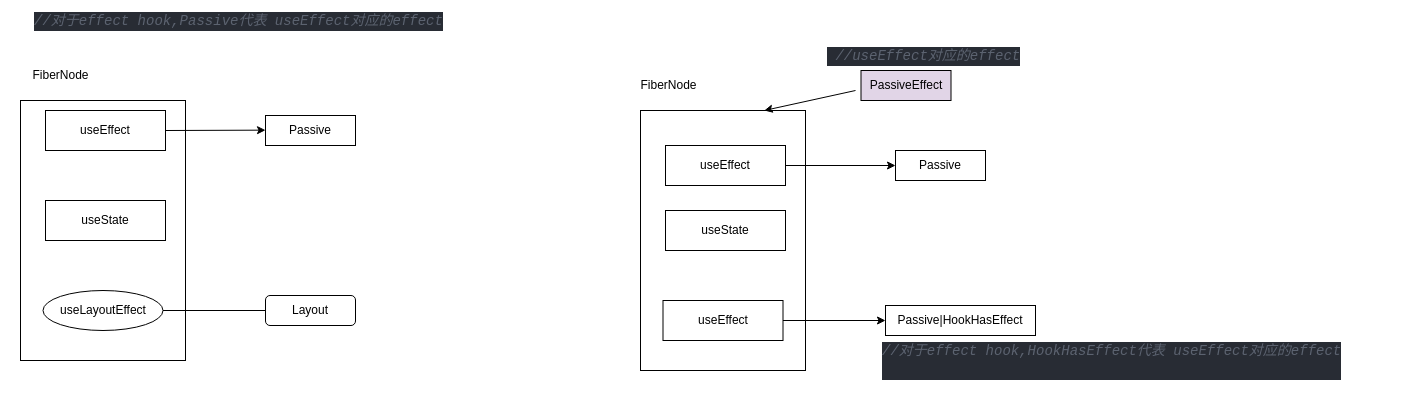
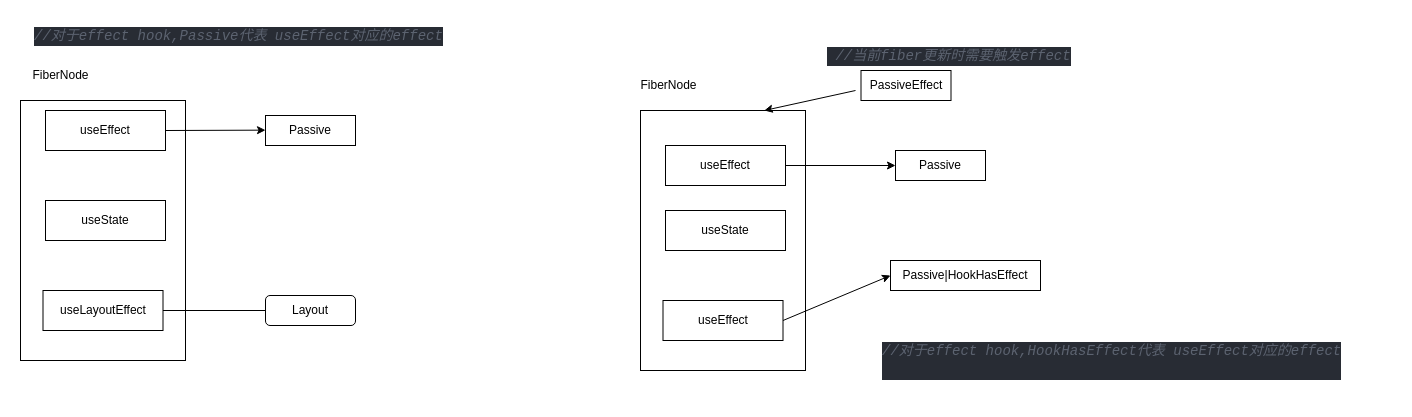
node "//对于effect hook,Passive代表 useEffect对应的effect": moved (242, 26) -> (242, 41)
node "//useEffect对应的effect": label "//useEffect对应的effect" -> "//当前fiber更新时需要触发effect"
node "PassiveEffect": fillcolor #e1d5e7 -> #ffffff
node "useLayoutEffect": shape ellipse -> rectangle
node "Passive|HookHasEffect": moved (961, 321) -> (966, 276)
